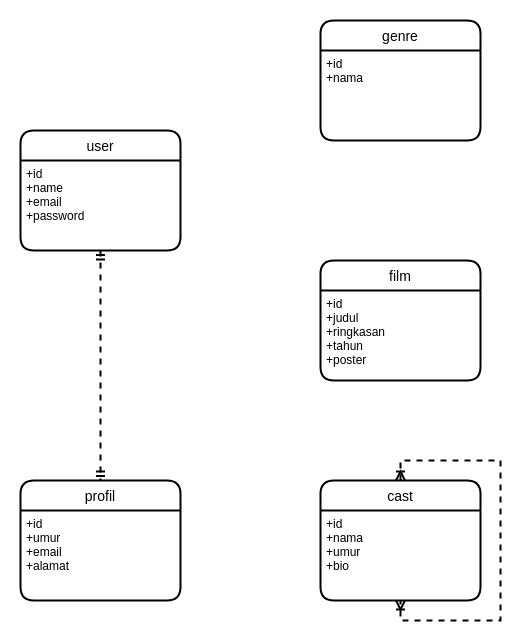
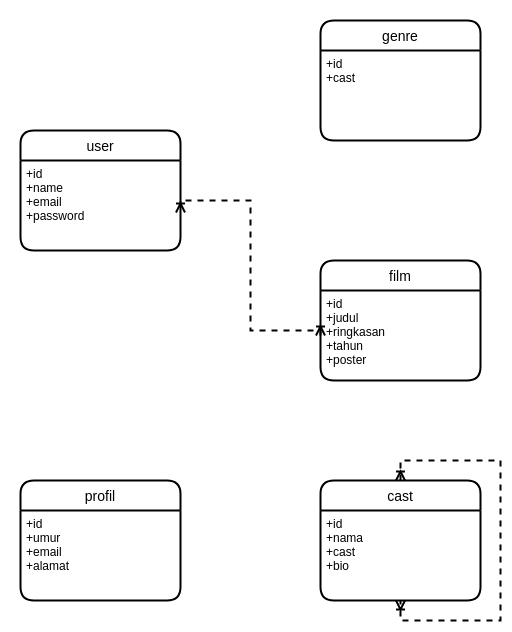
node "+id +nama": label "+id +nama" -> "+id +cast"
edge "+id +name +email +password" -- "+id +judul +ringkasan +tahun +poster": added
edge "+id +name +email +password" -- "profil": removed
node "+id +nama +umur +bio": label "+id +nama +umur +bio" -> "+id +nama +cast +bio"
